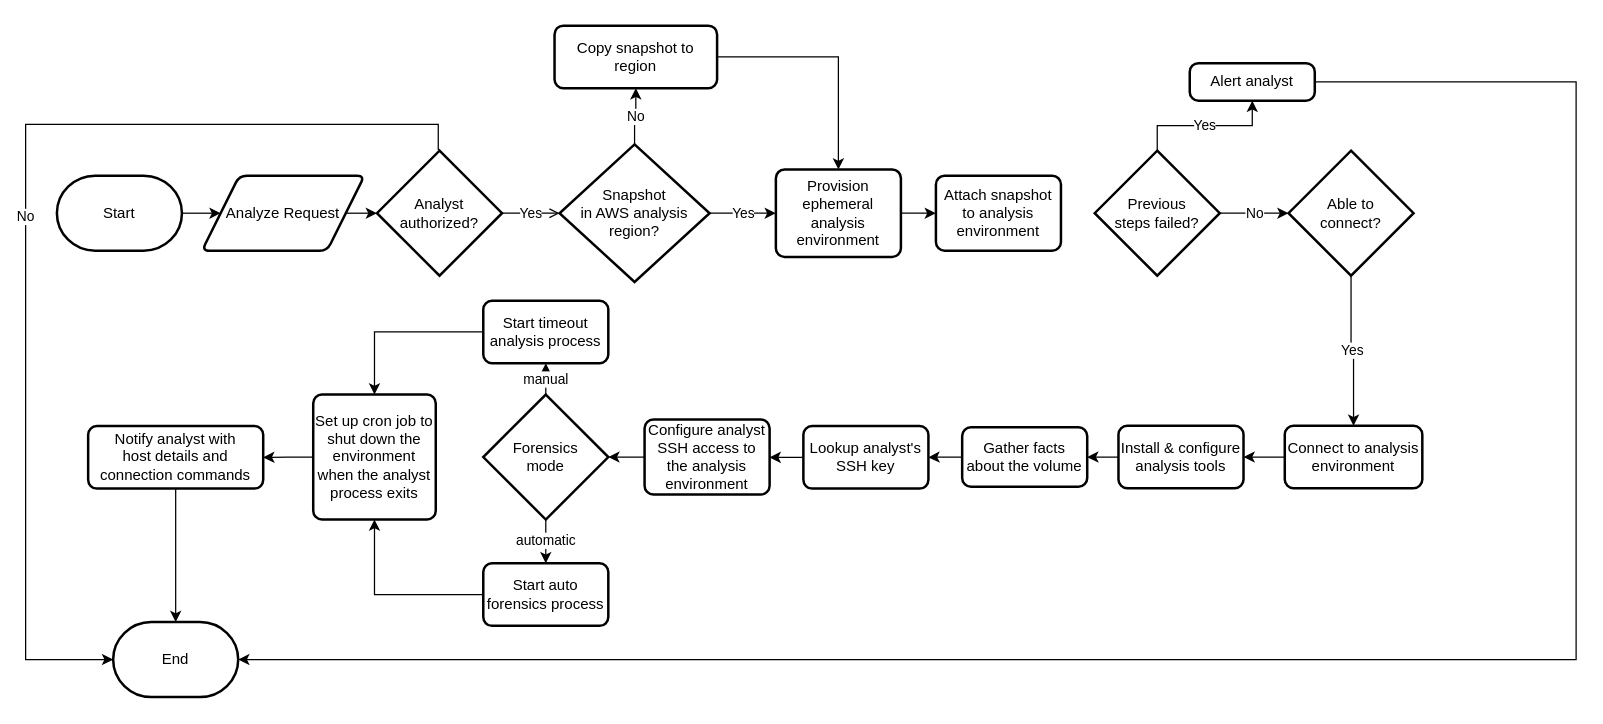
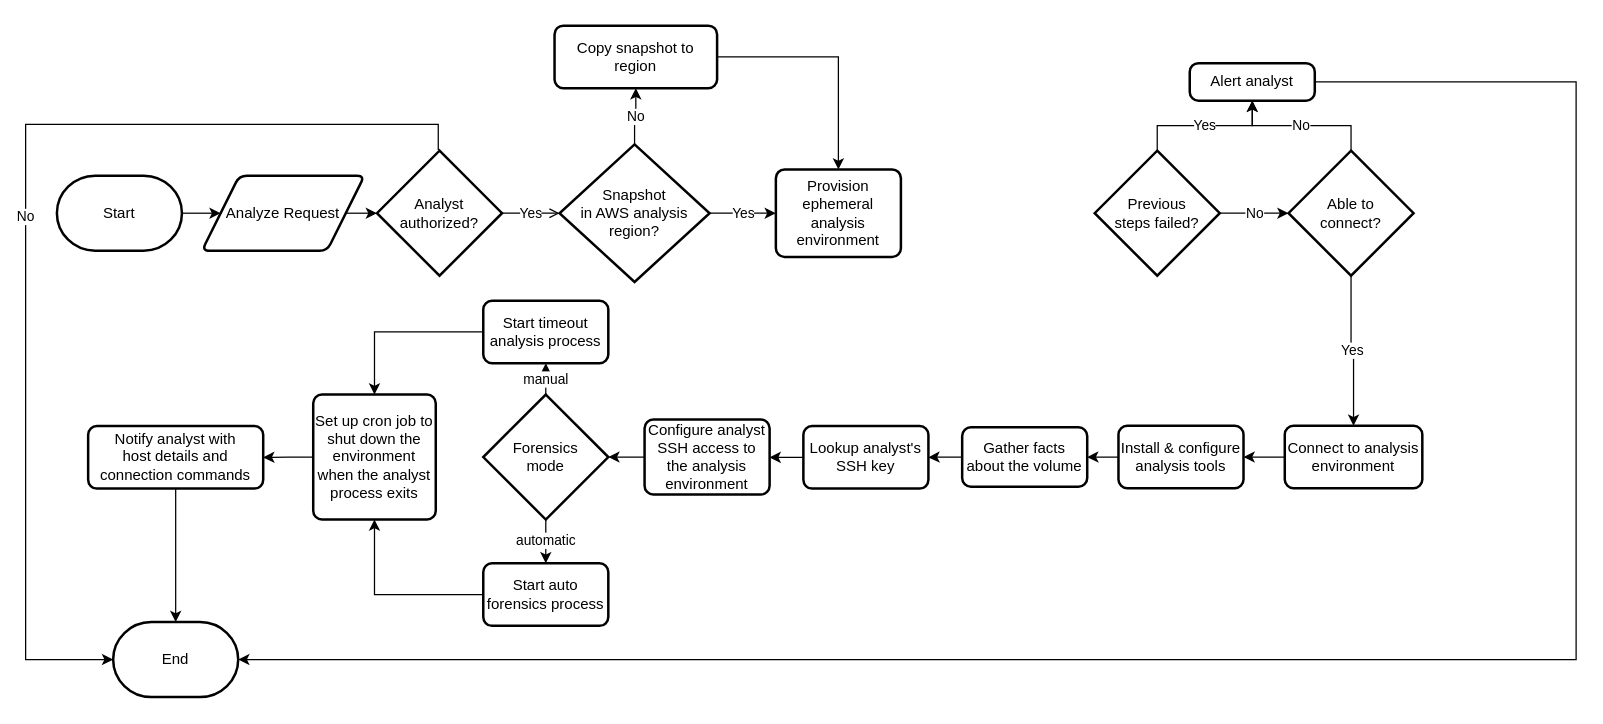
edge "Able to connect?" -> "Alert analyst": added, label "No"
edge "Provision ephemeral analysis environment" -> "Attach snapshot to analysis environment": removed
node "Attach snapshot to analysis environment": removed
